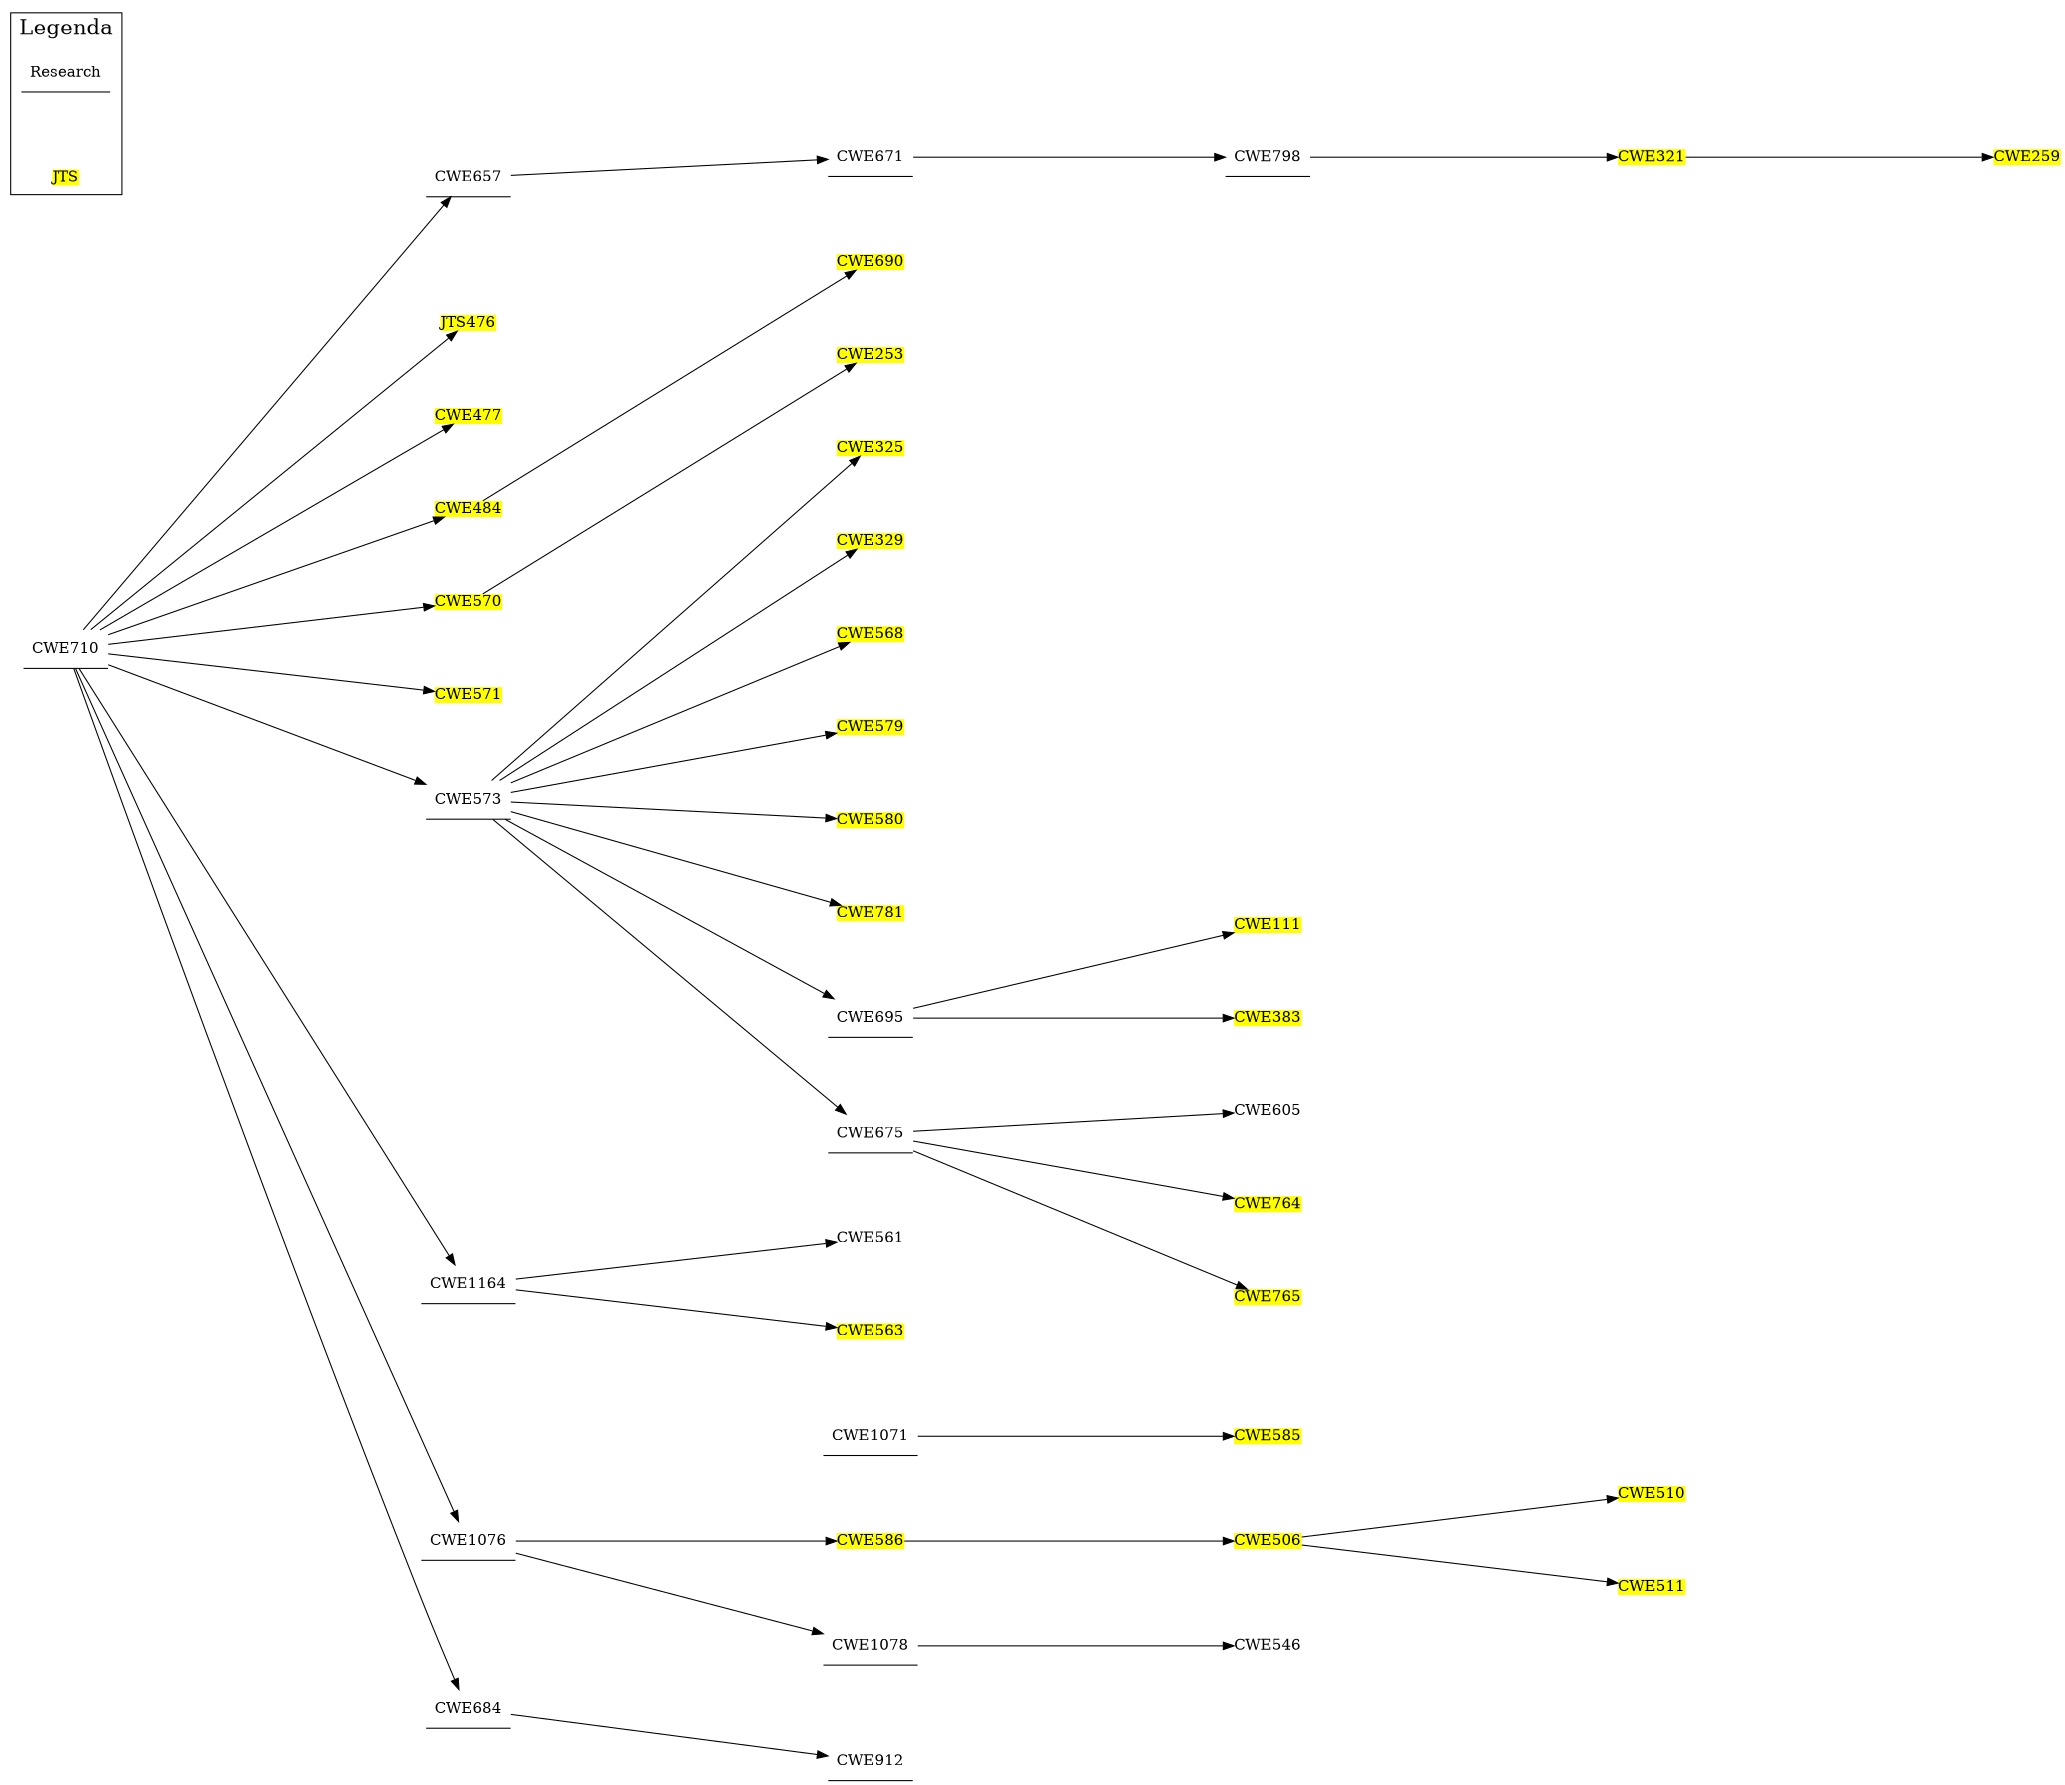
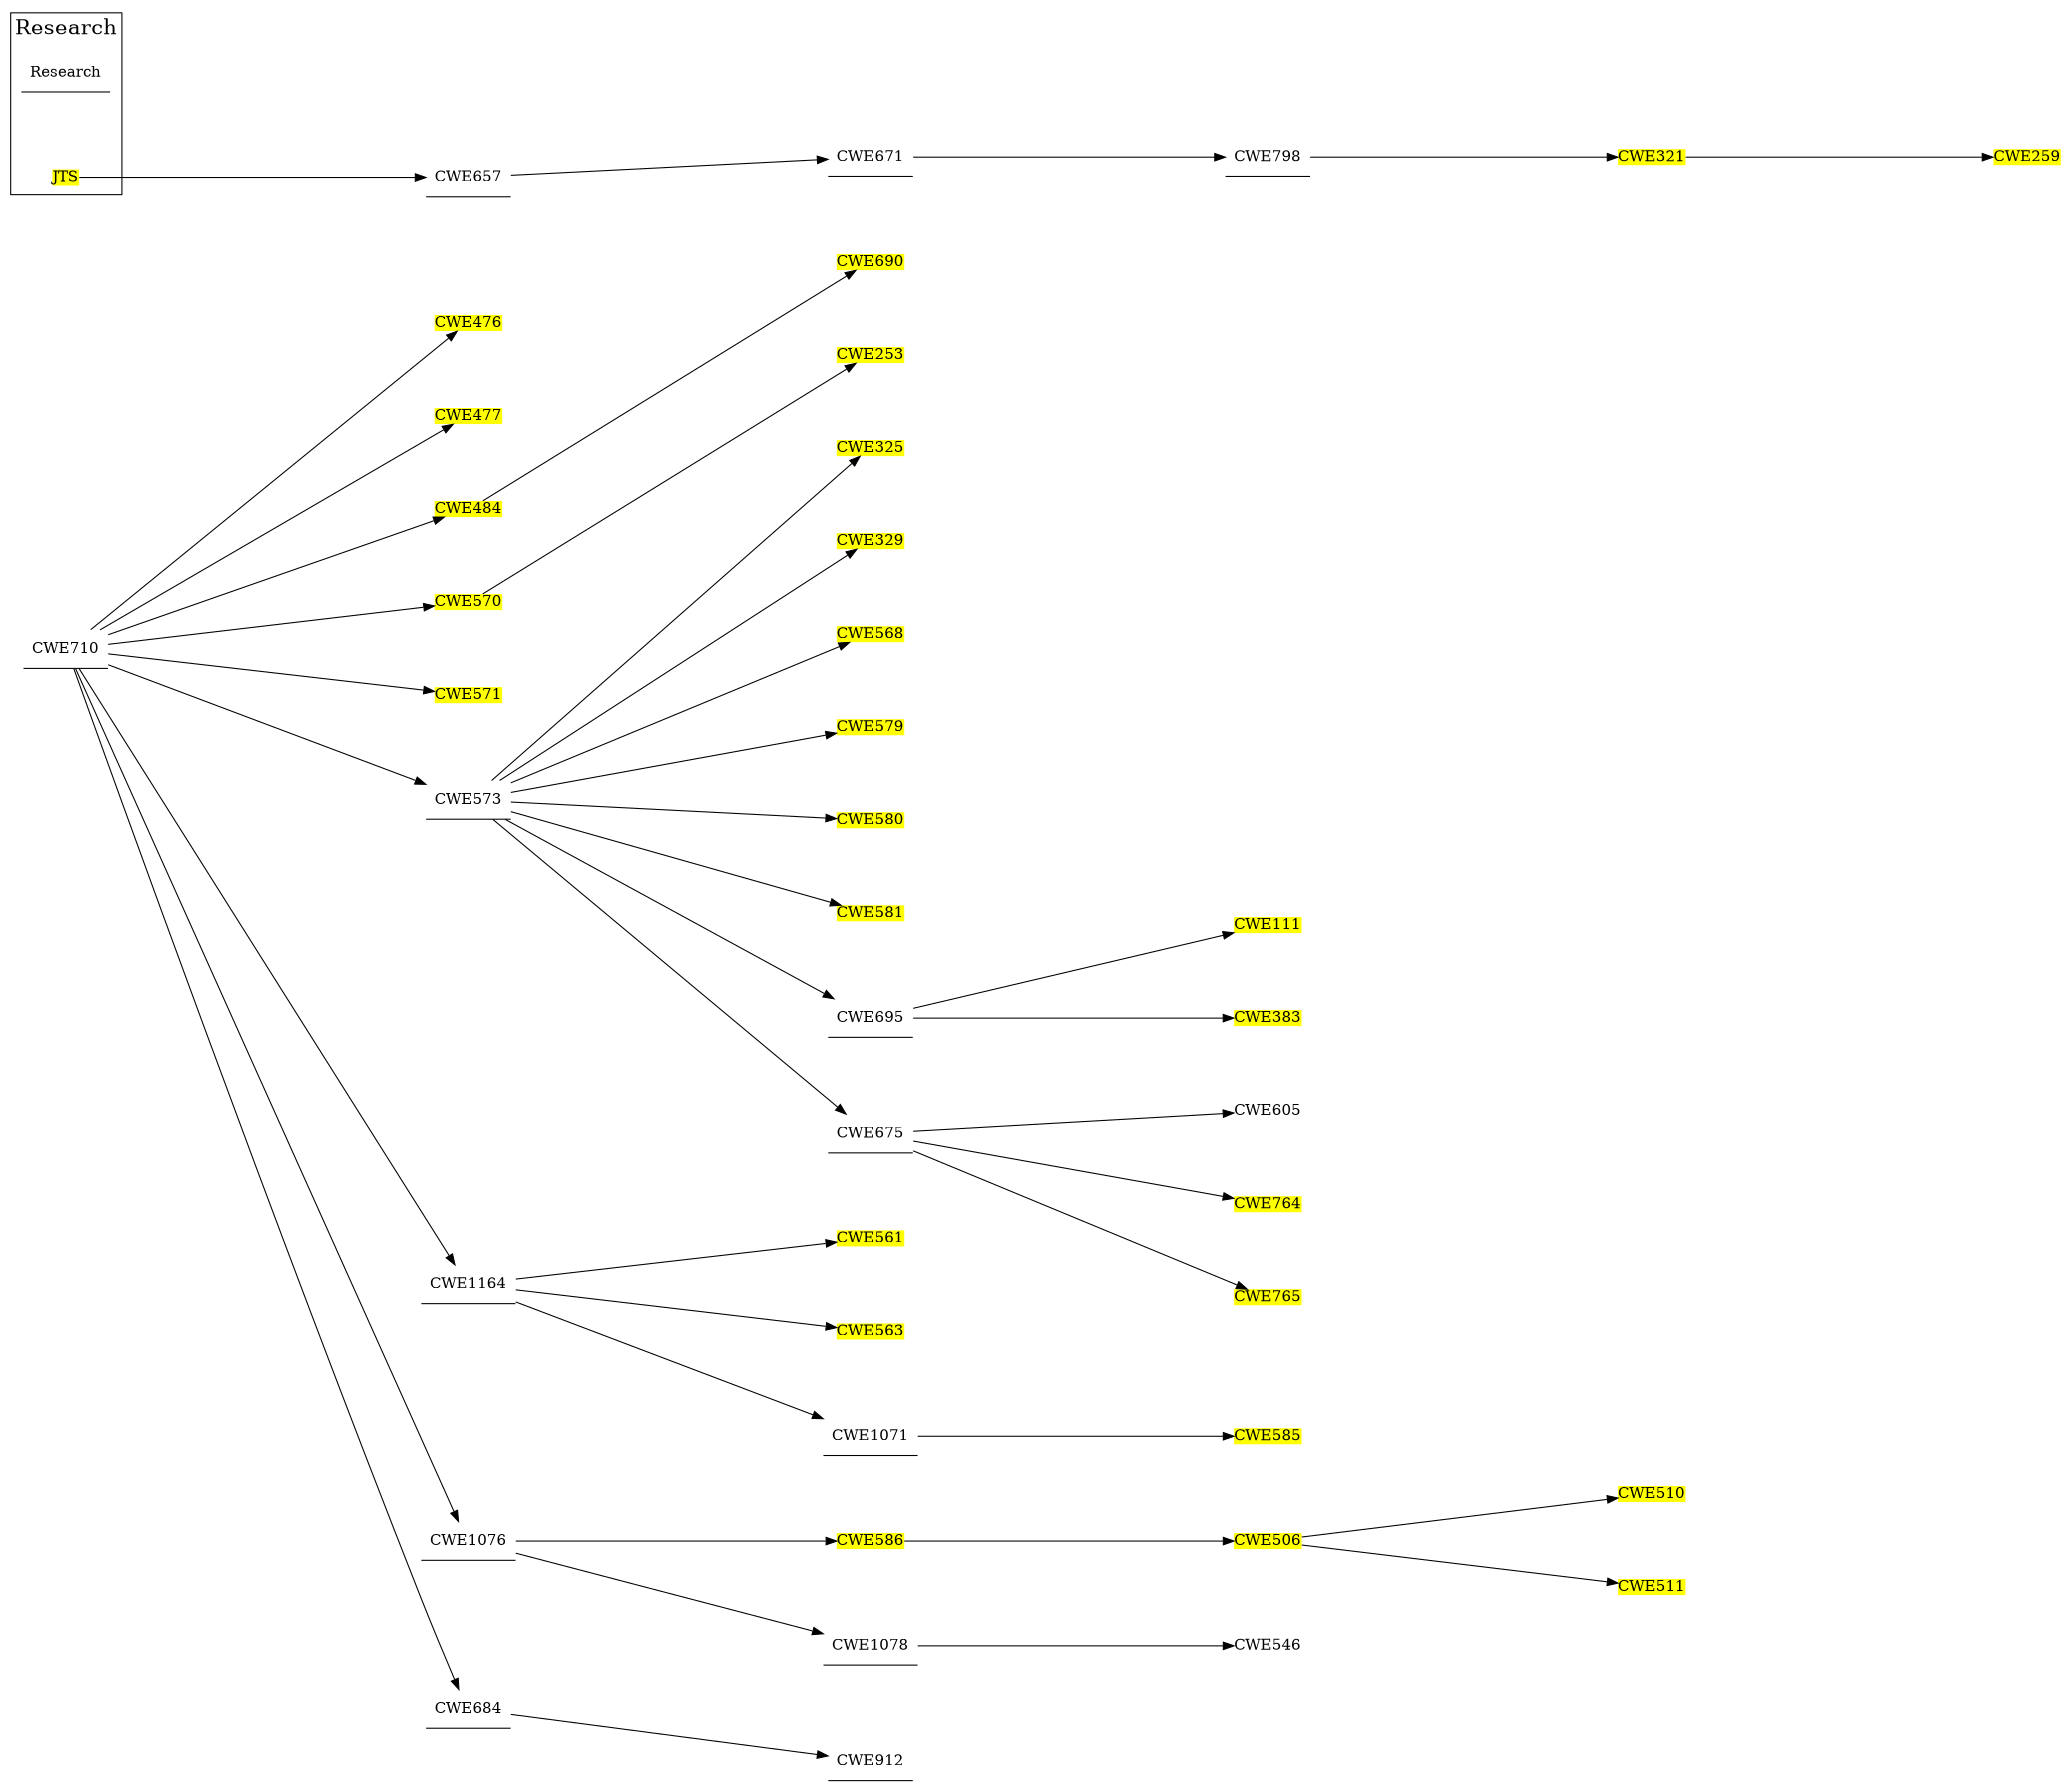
cluster "Legenda": label "Legenda" -> "Research"
node "JTS476": label "JTS476" -> "CWE476"
edge "CWE710" -> "CWE657": now "JTS" -> "CWE657"
node "CWE781": label "CWE781" -> "CWE581"
node "CWE561": fillcolor white -> yellow
edge "CWE1164" -> "CWE1071": added
